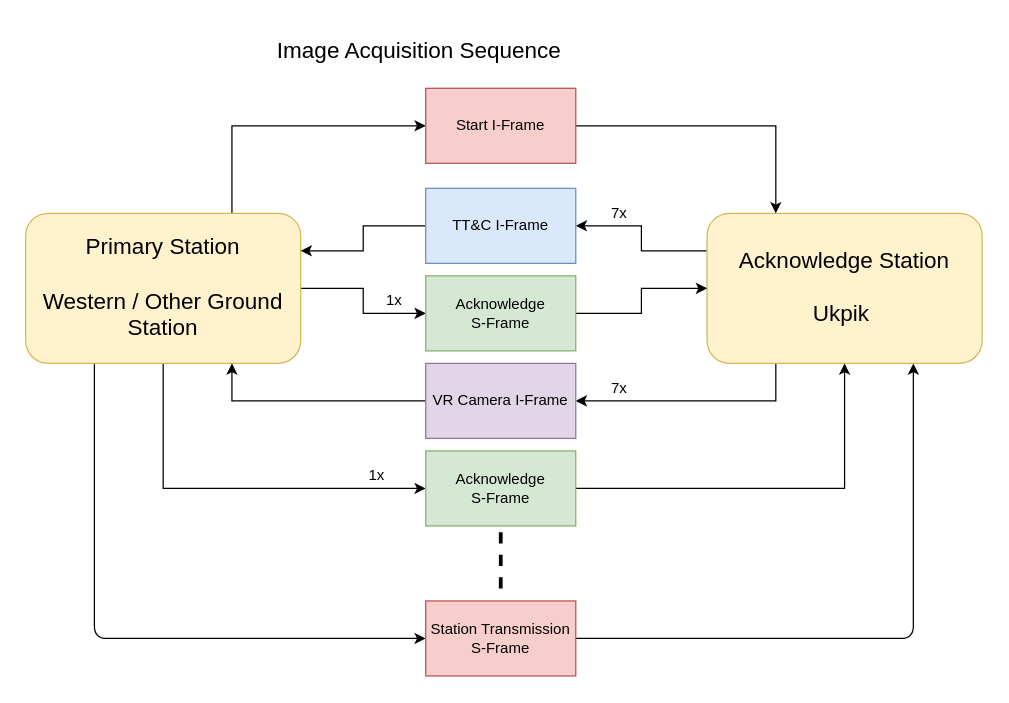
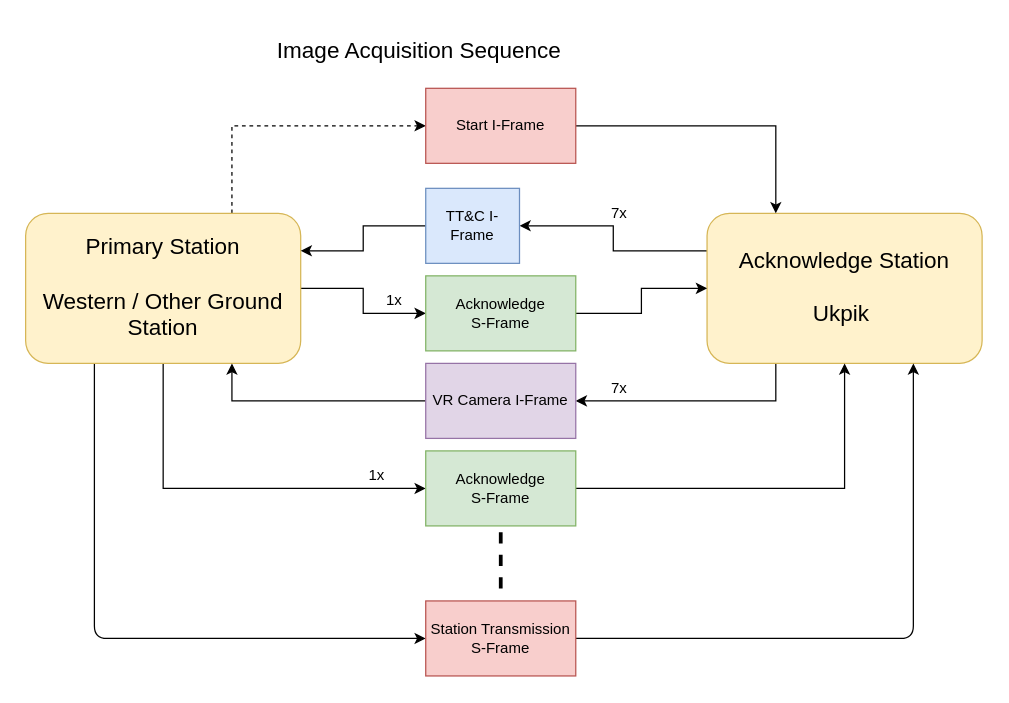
edge "Primary Station Western / Other Ground Station" -> "Start I-Frame": style solid -> dashed
node "TT&C I-Frame": size 150x75 -> 94x75
